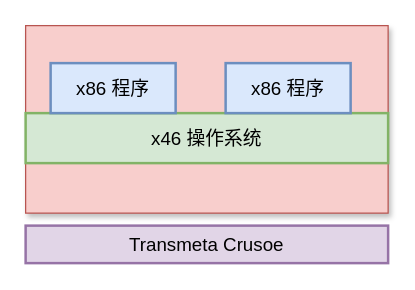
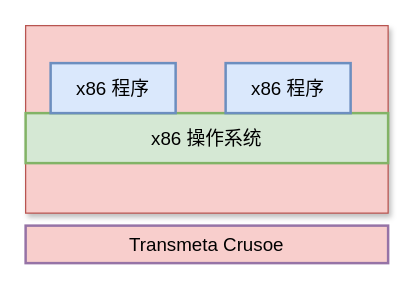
node "x46 操作系统": label "x46 操作系统" -> "x86 操作系统"
node "Transmeta Crusoe": fillcolor #e1d5e7 -> #f8cecc
